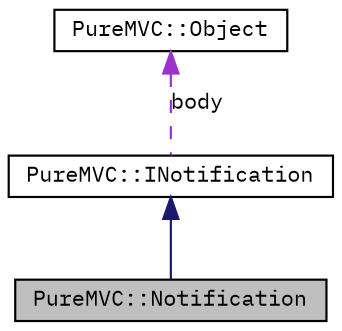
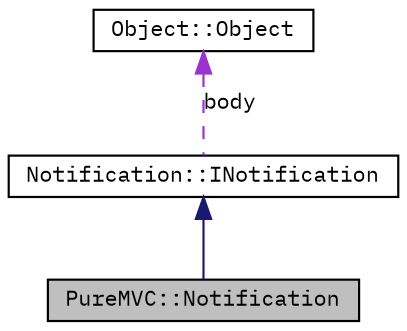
node "PureMVC::Object": label "PureMVC::Object" -> "Object::Object"
node "PureMVC::INotification": label "PureMVC::INotification" -> "Notification::INotification"
